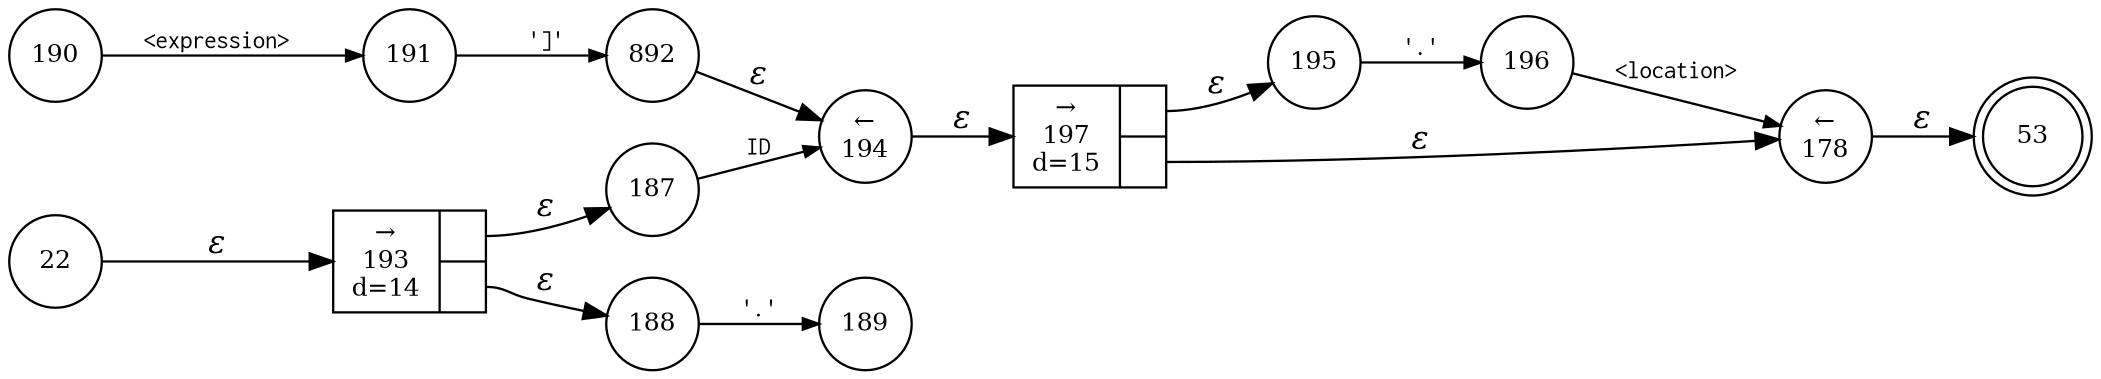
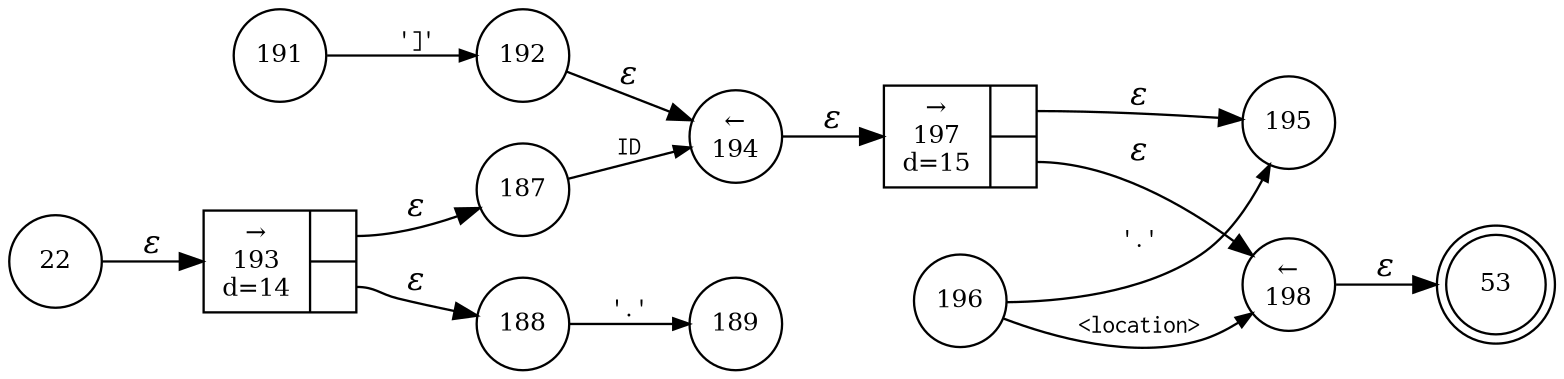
node "190": removed
node "892": label "892" -> "192"
edge "195" -> "196": reversed
node "← 178": label "← 178" -> "← 198"
